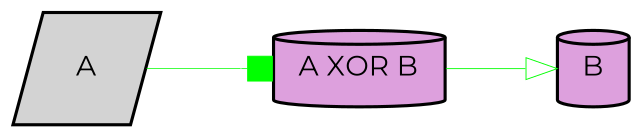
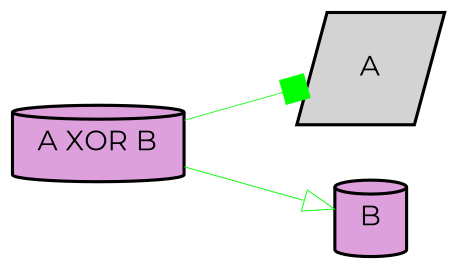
edge "A" -> "A XOR B": reversed
